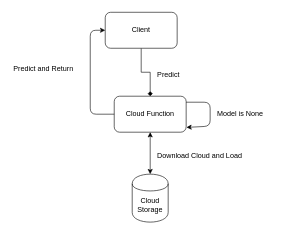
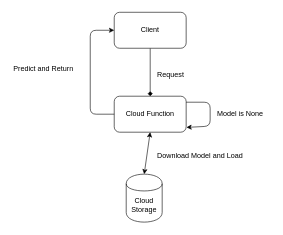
node "Client": moved (141, 30) -> (150, 30)
node "Predict": label "Predict" -> "Request"
node "Download Cloud and Load": label "Download Cloud and Load" -> "Download Model and Load"
node "Cloud Storage": moved (150, 198) -> (144, 198)
